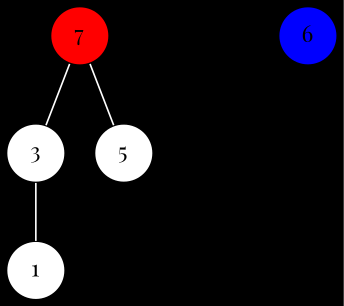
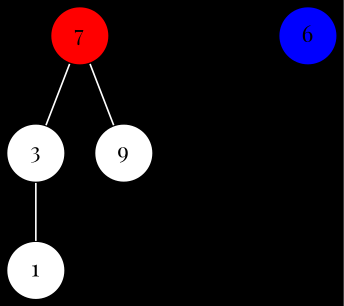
node "5": label "5" -> "9"
